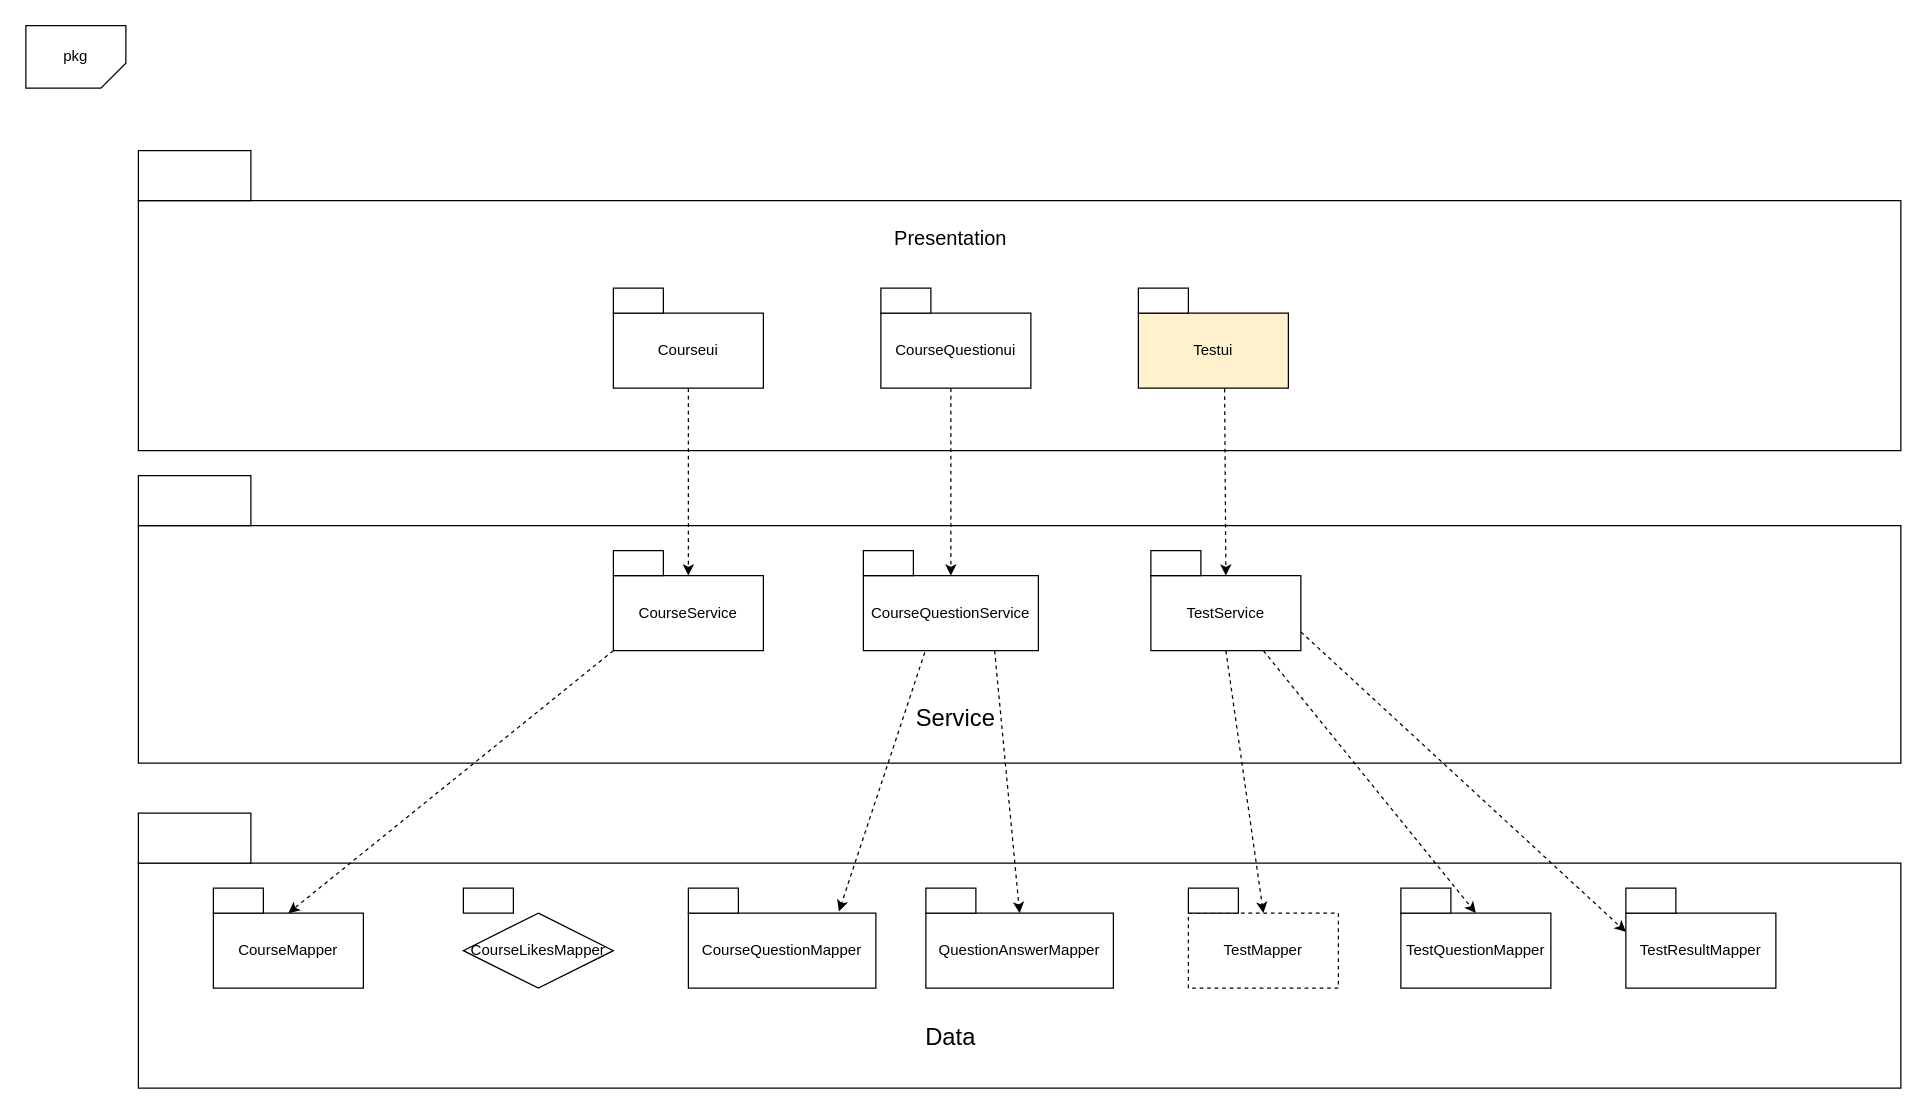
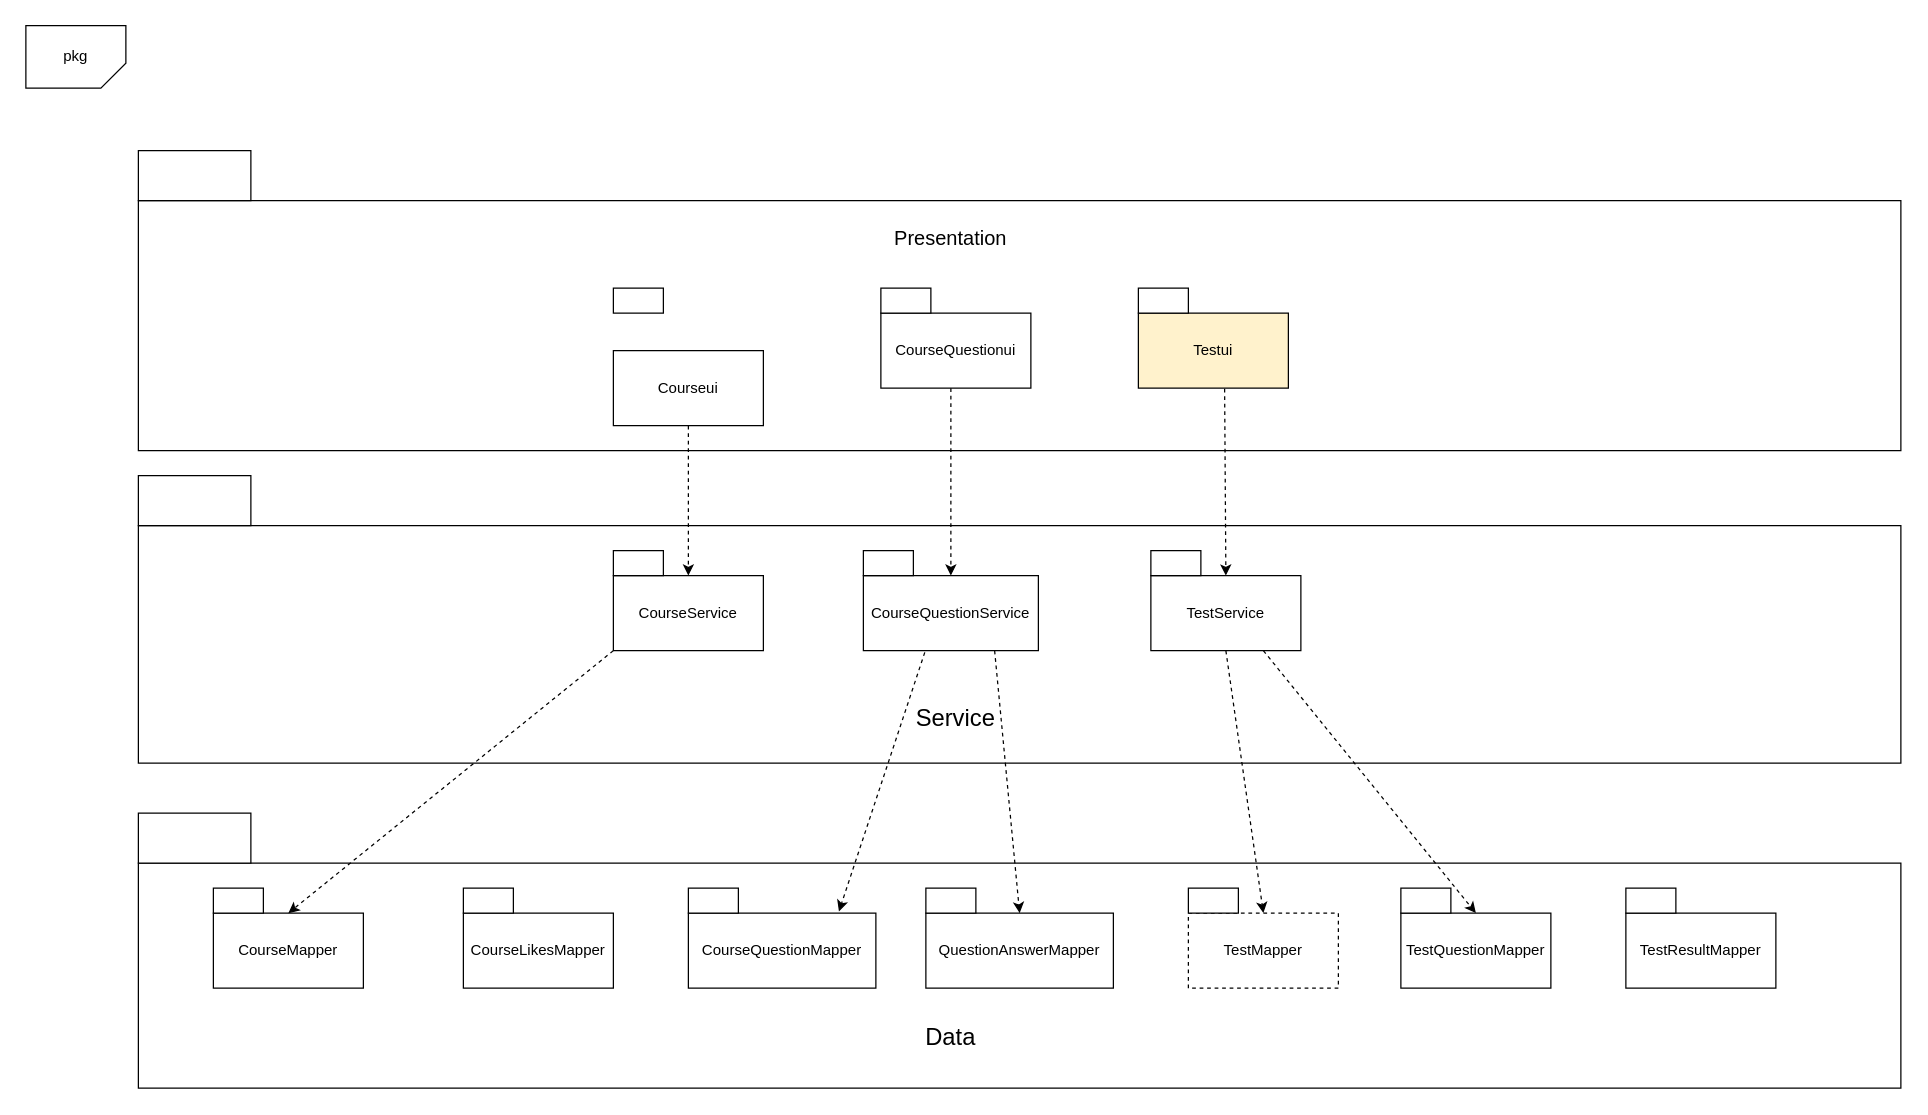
node "Courseui": moved (688, 351) -> (688, 388)
edge "TestService" -> "TestResultMapper": removed
node "CourseLikesMapper": shape diamond -> rectangle
